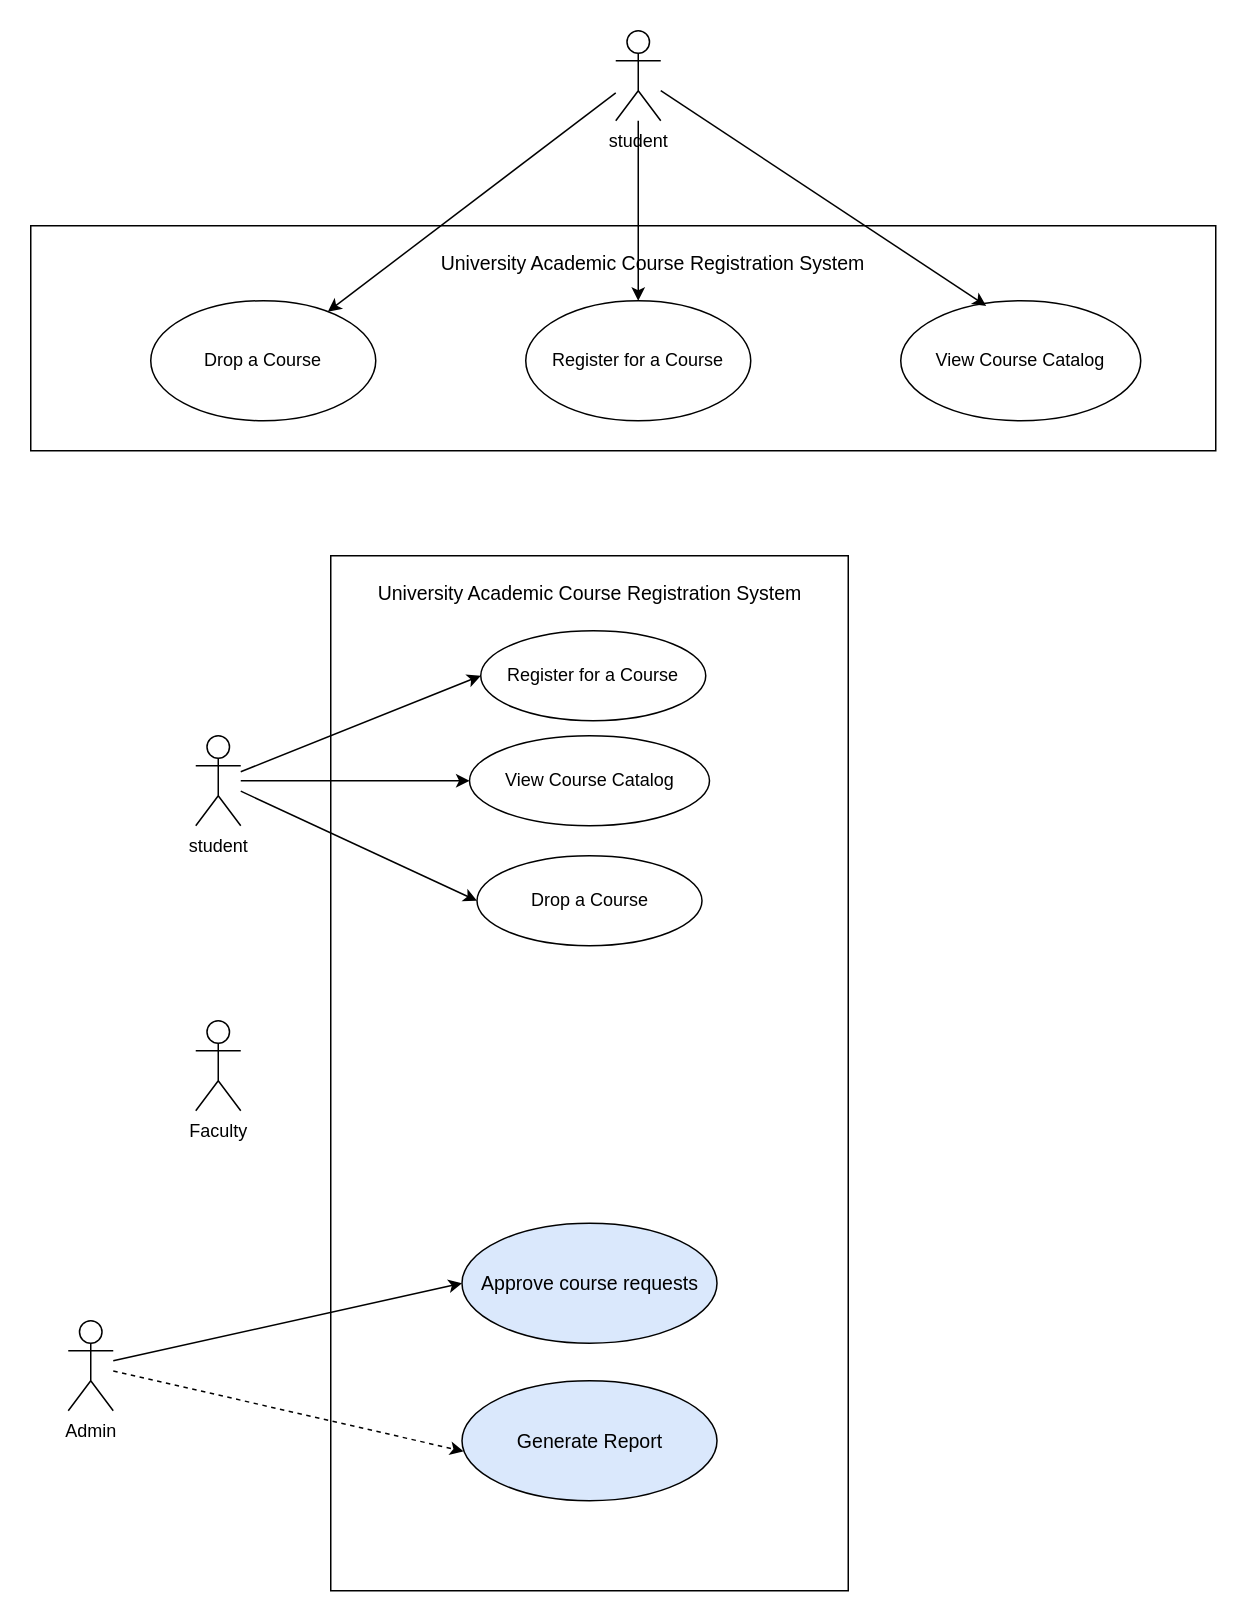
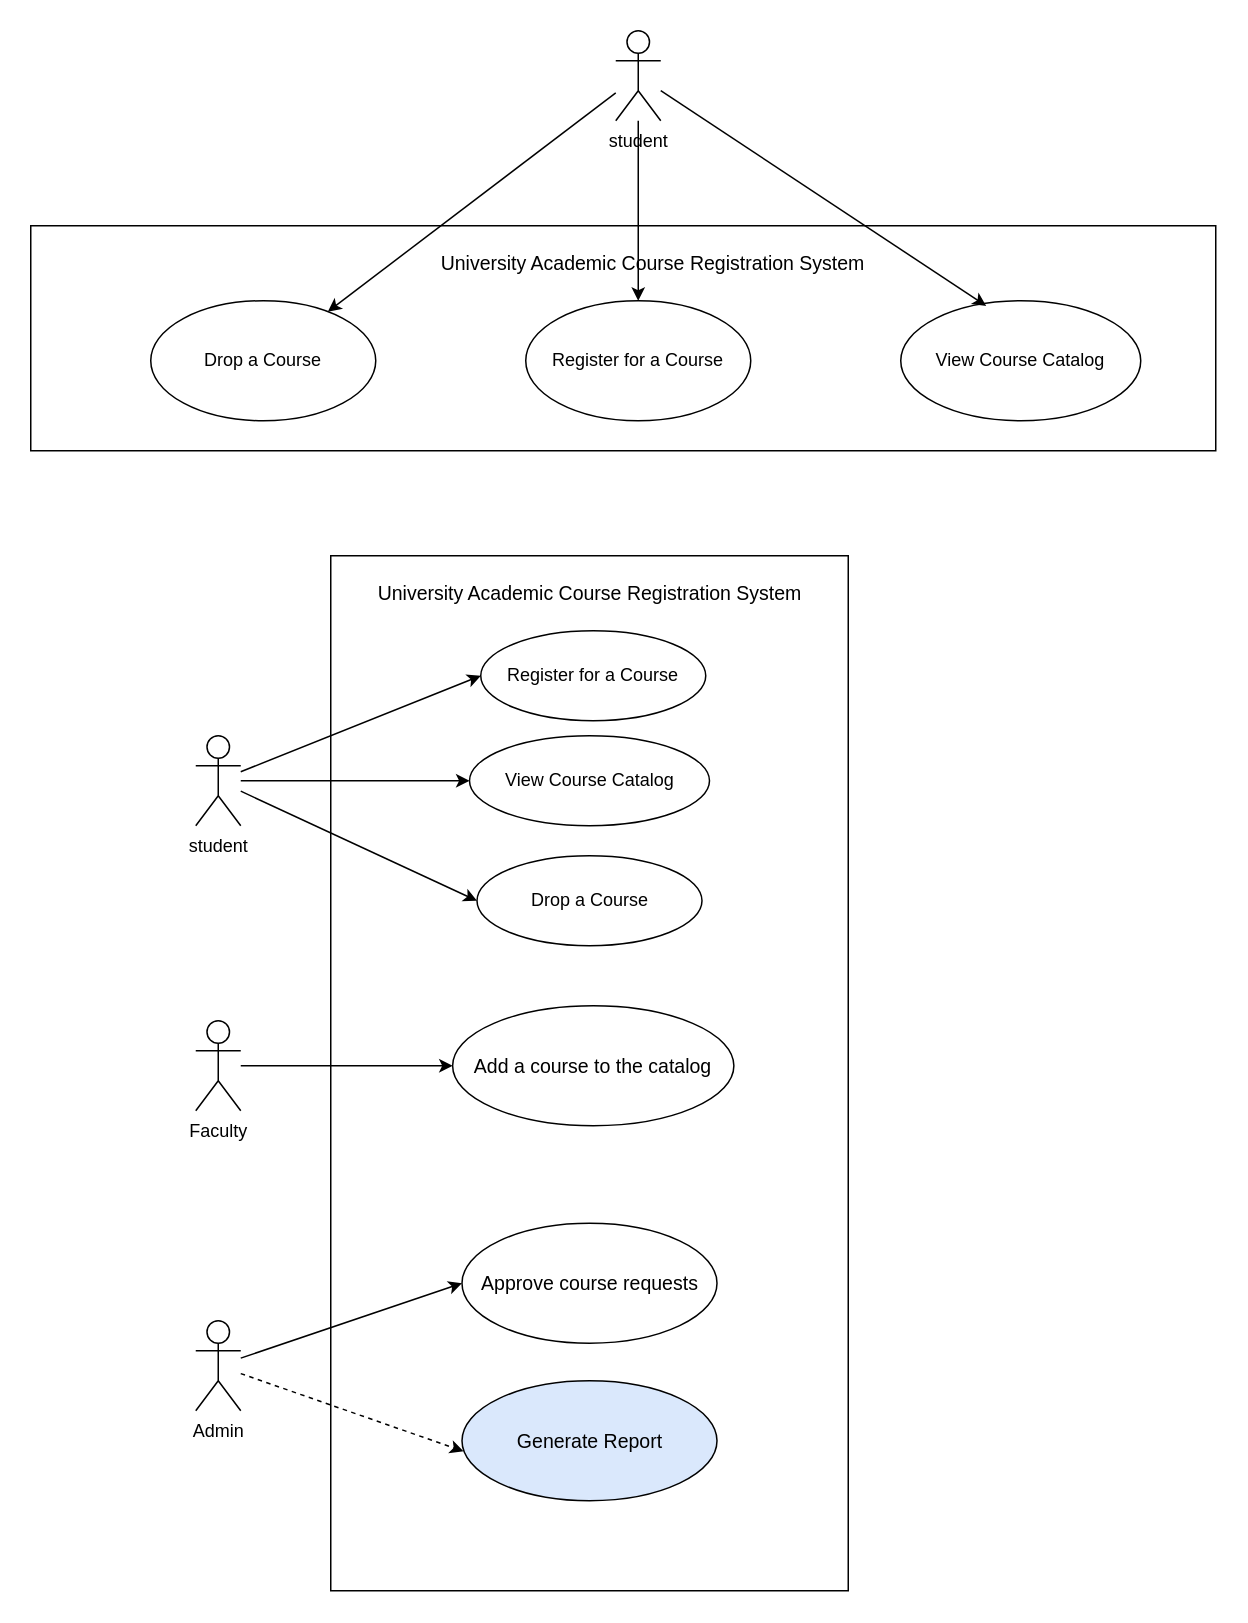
edge "Faculty" -> "Add a course to the catalog": added
node "Add a course to the catalog": added
node "Approve course requests": fillcolor #dae8fc -> #ffffff
node "Admin": moved (91, 1366) -> (218, 1366)
